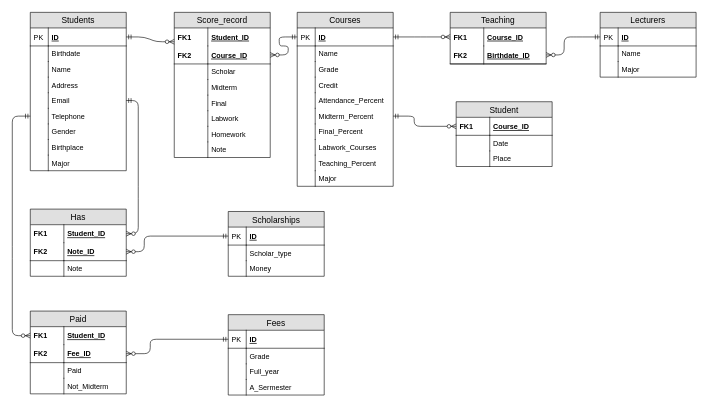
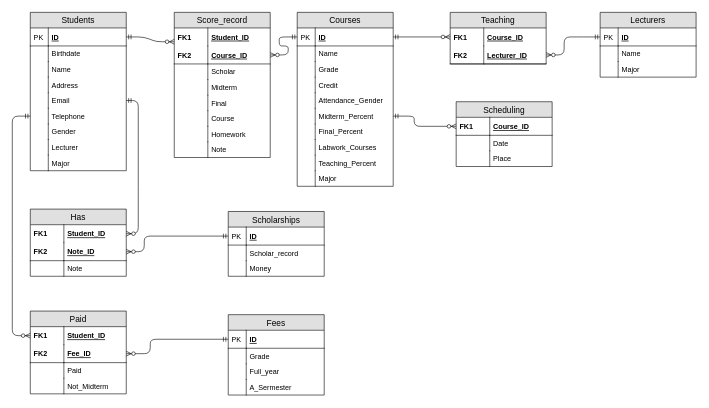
node "Birthdate_ID": label "Birthdate_ID" -> "Lecturer_ID"
node "Attendance_Percent": label "Attendance_Percent" -> "Attendance_Gender"
node "Student": label "Student" -> "Scheduling"
node "Labwork": label "Labwork" -> "Course"
node "Birthplace": label "Birthplace" -> "Lecturer"
node "Scholar_type": label "Scholar_type" -> "Scholar_record"
